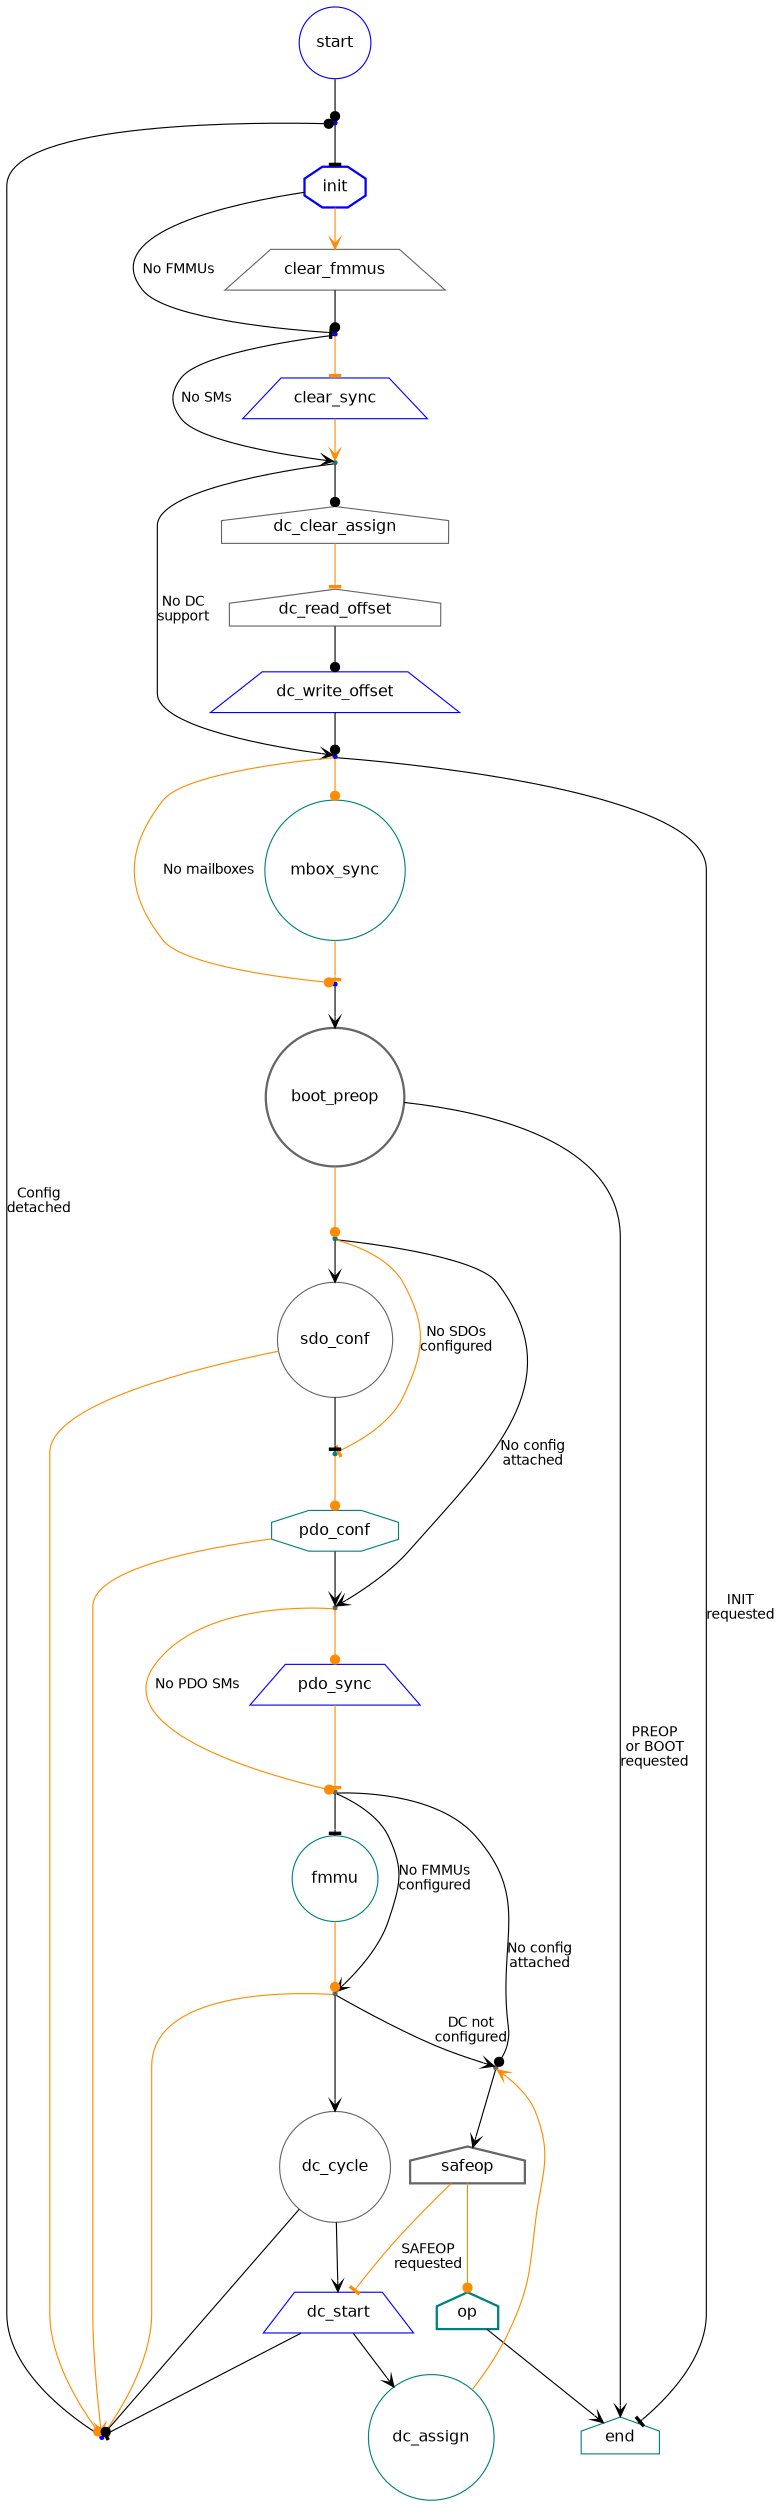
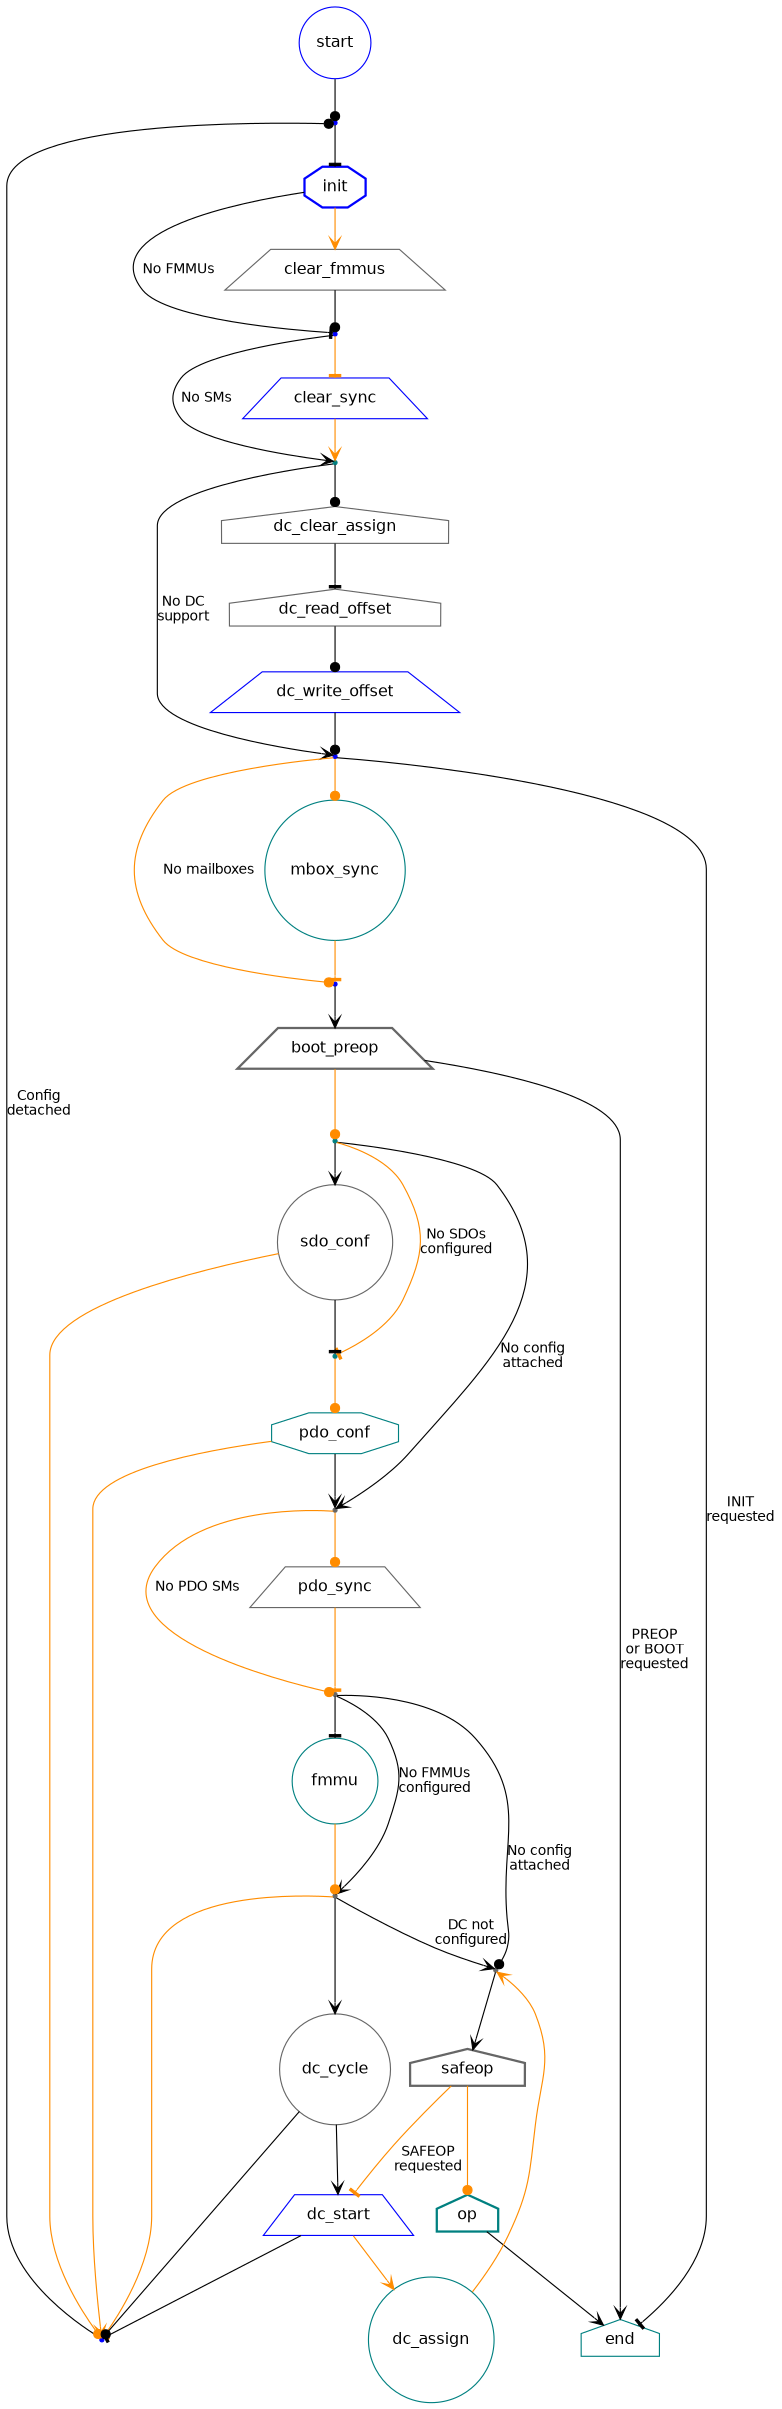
edge "dc_clear_assign" -> "dc_read_offset": color darkorange -> black
node "boot_preop": shape circle -> trapezium
node "pdo_sync": color blue -> gray40
edge "dc_start" -> "dc_assign": color black -> darkorange
